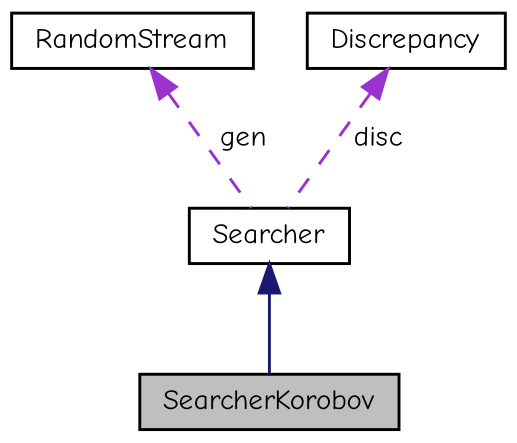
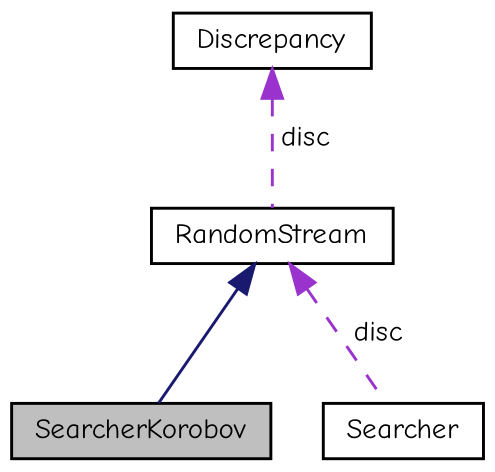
edge "Searcher" -> "RandomStream": label " gen" -> " disc"
edge "Searcher" -> "Discrepancy": now "RandomStream" -> "Discrepancy"
edge "SearcherKorobov" -> "Searcher": now "SearcherKorobov" -> "RandomStream"
